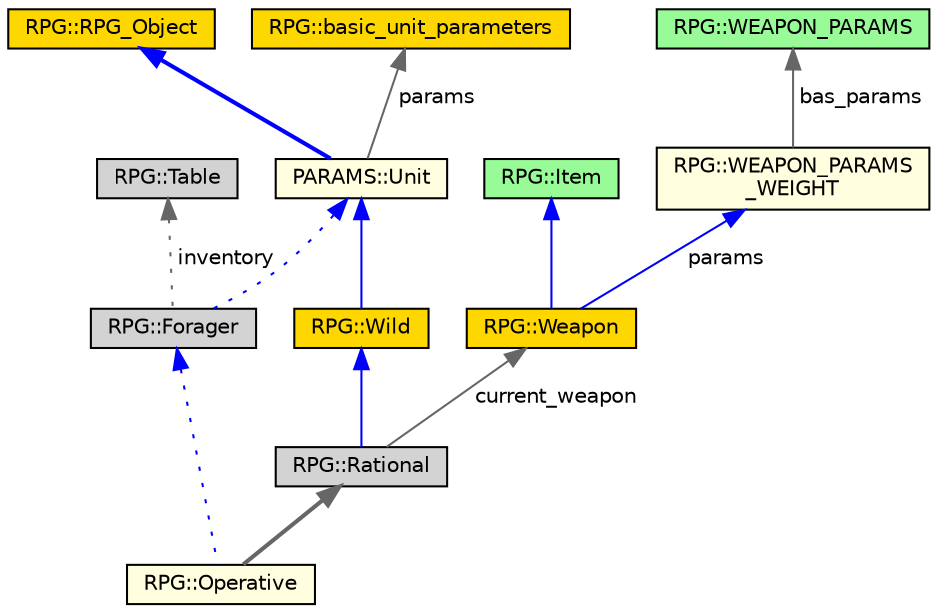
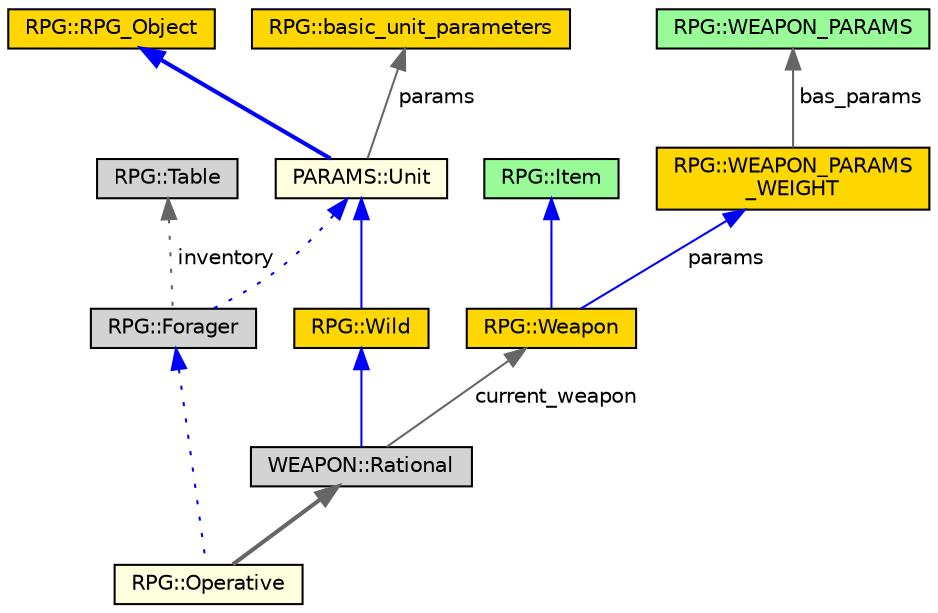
node "RPG::WEAPON_PARAMS _WEIGHT": fillcolor lightyellow -> gold
node "RPG::Rational": label "RPG::Rational" -> "WEAPON::Rational"
